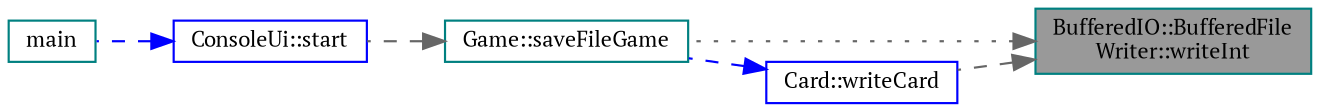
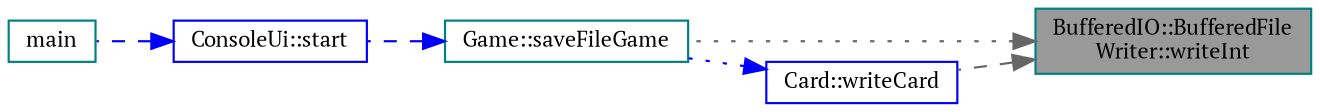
edge "ConsoleUi::start" -> "Game::saveFileGame": color gray40 -> blue
edge "Game::saveFileGame" -> "Card::writeCard": style dashed -> dotted
